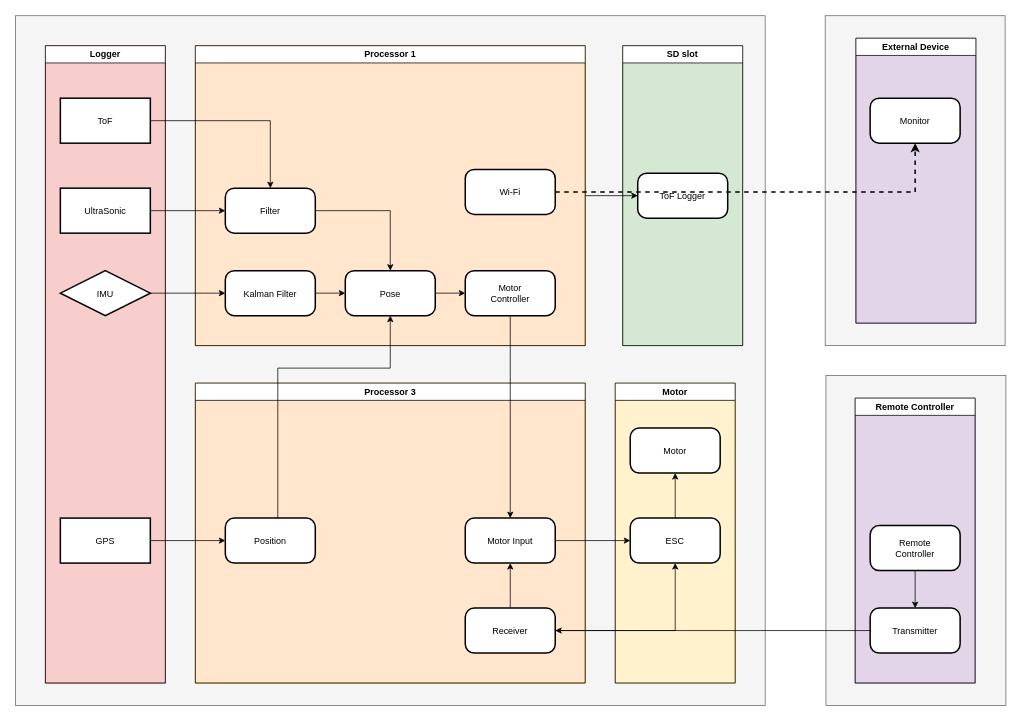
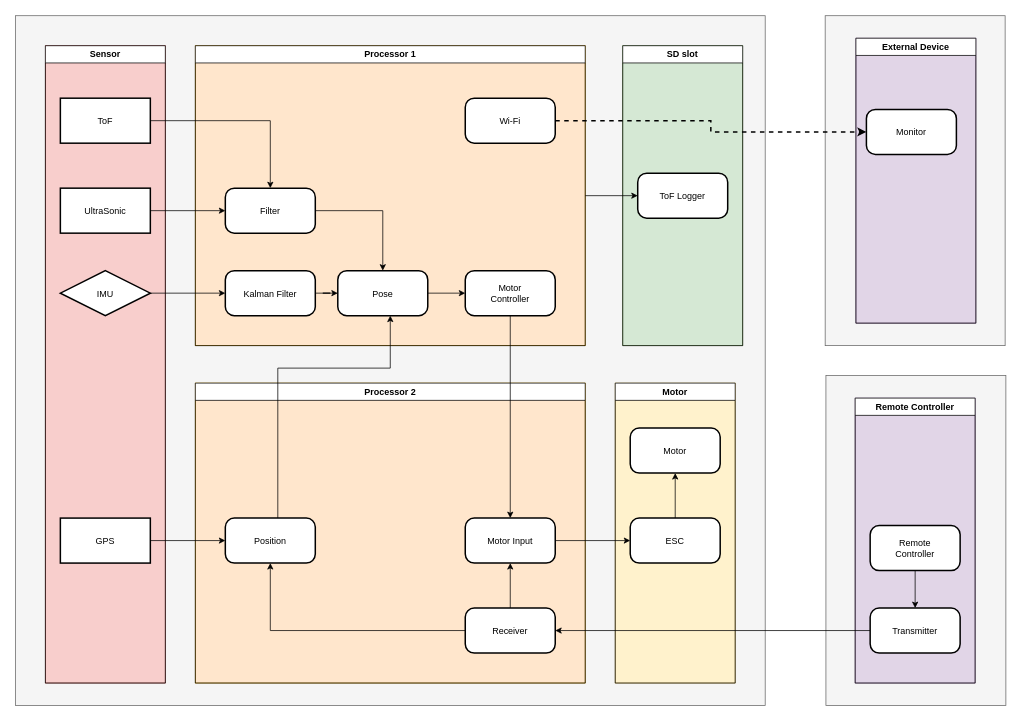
node "Logger": label "Logger" -> "Sensor"
node "Monitor": moved (915, 120) -> (912, 132)
node "Wi-Fi": moved (510, 192) -> (510, 120)
node "Pose": moved (390, 293) -> (383, 293)
node "Processor 3": label "Processor 3" -> "Processor 2"
edge "Receiver" -> "ESC": now "Receiver" -> "Position"
